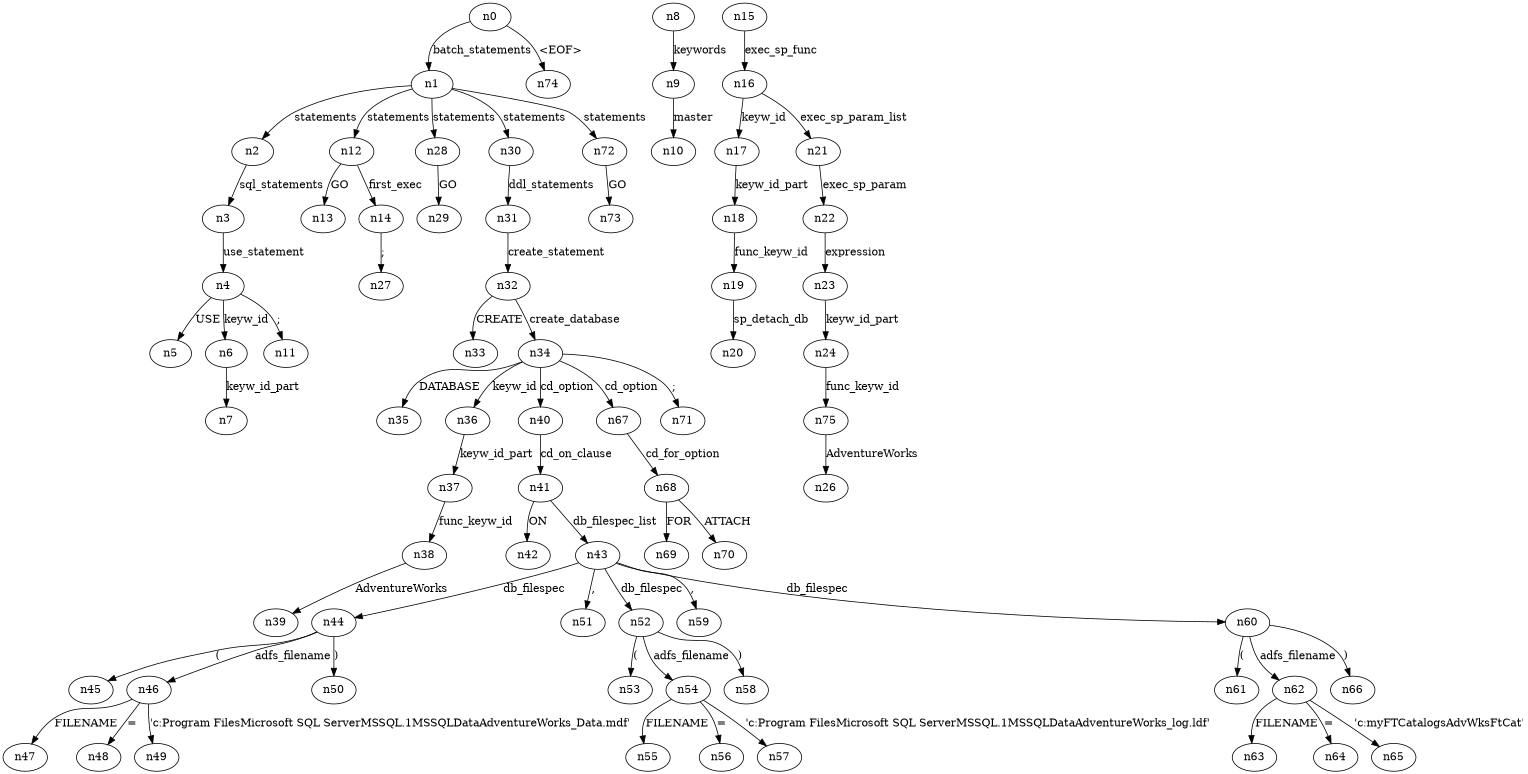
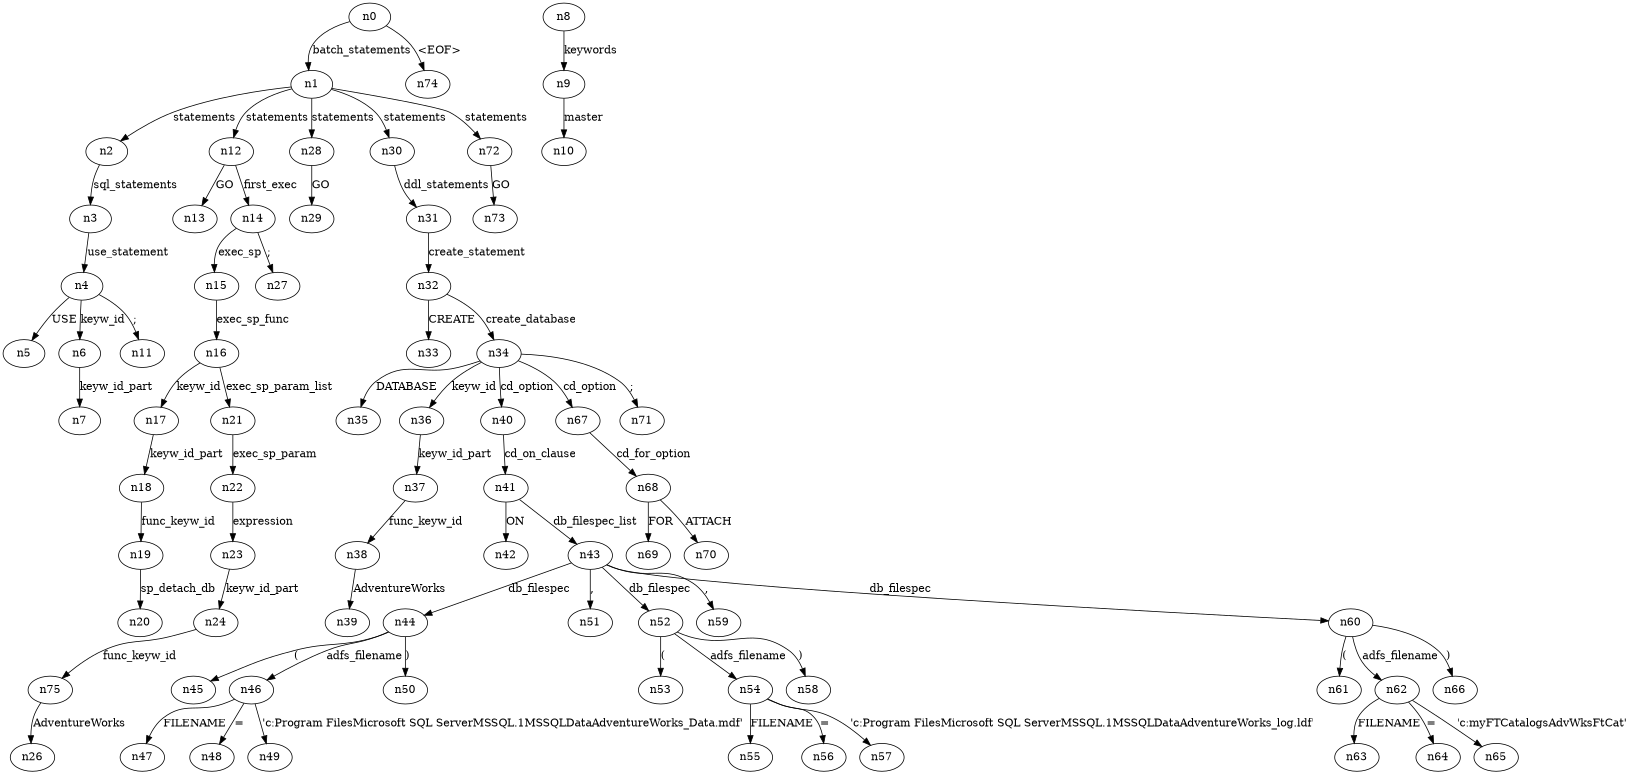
edge "n14" -> "n15": added, label "exec_sp"
